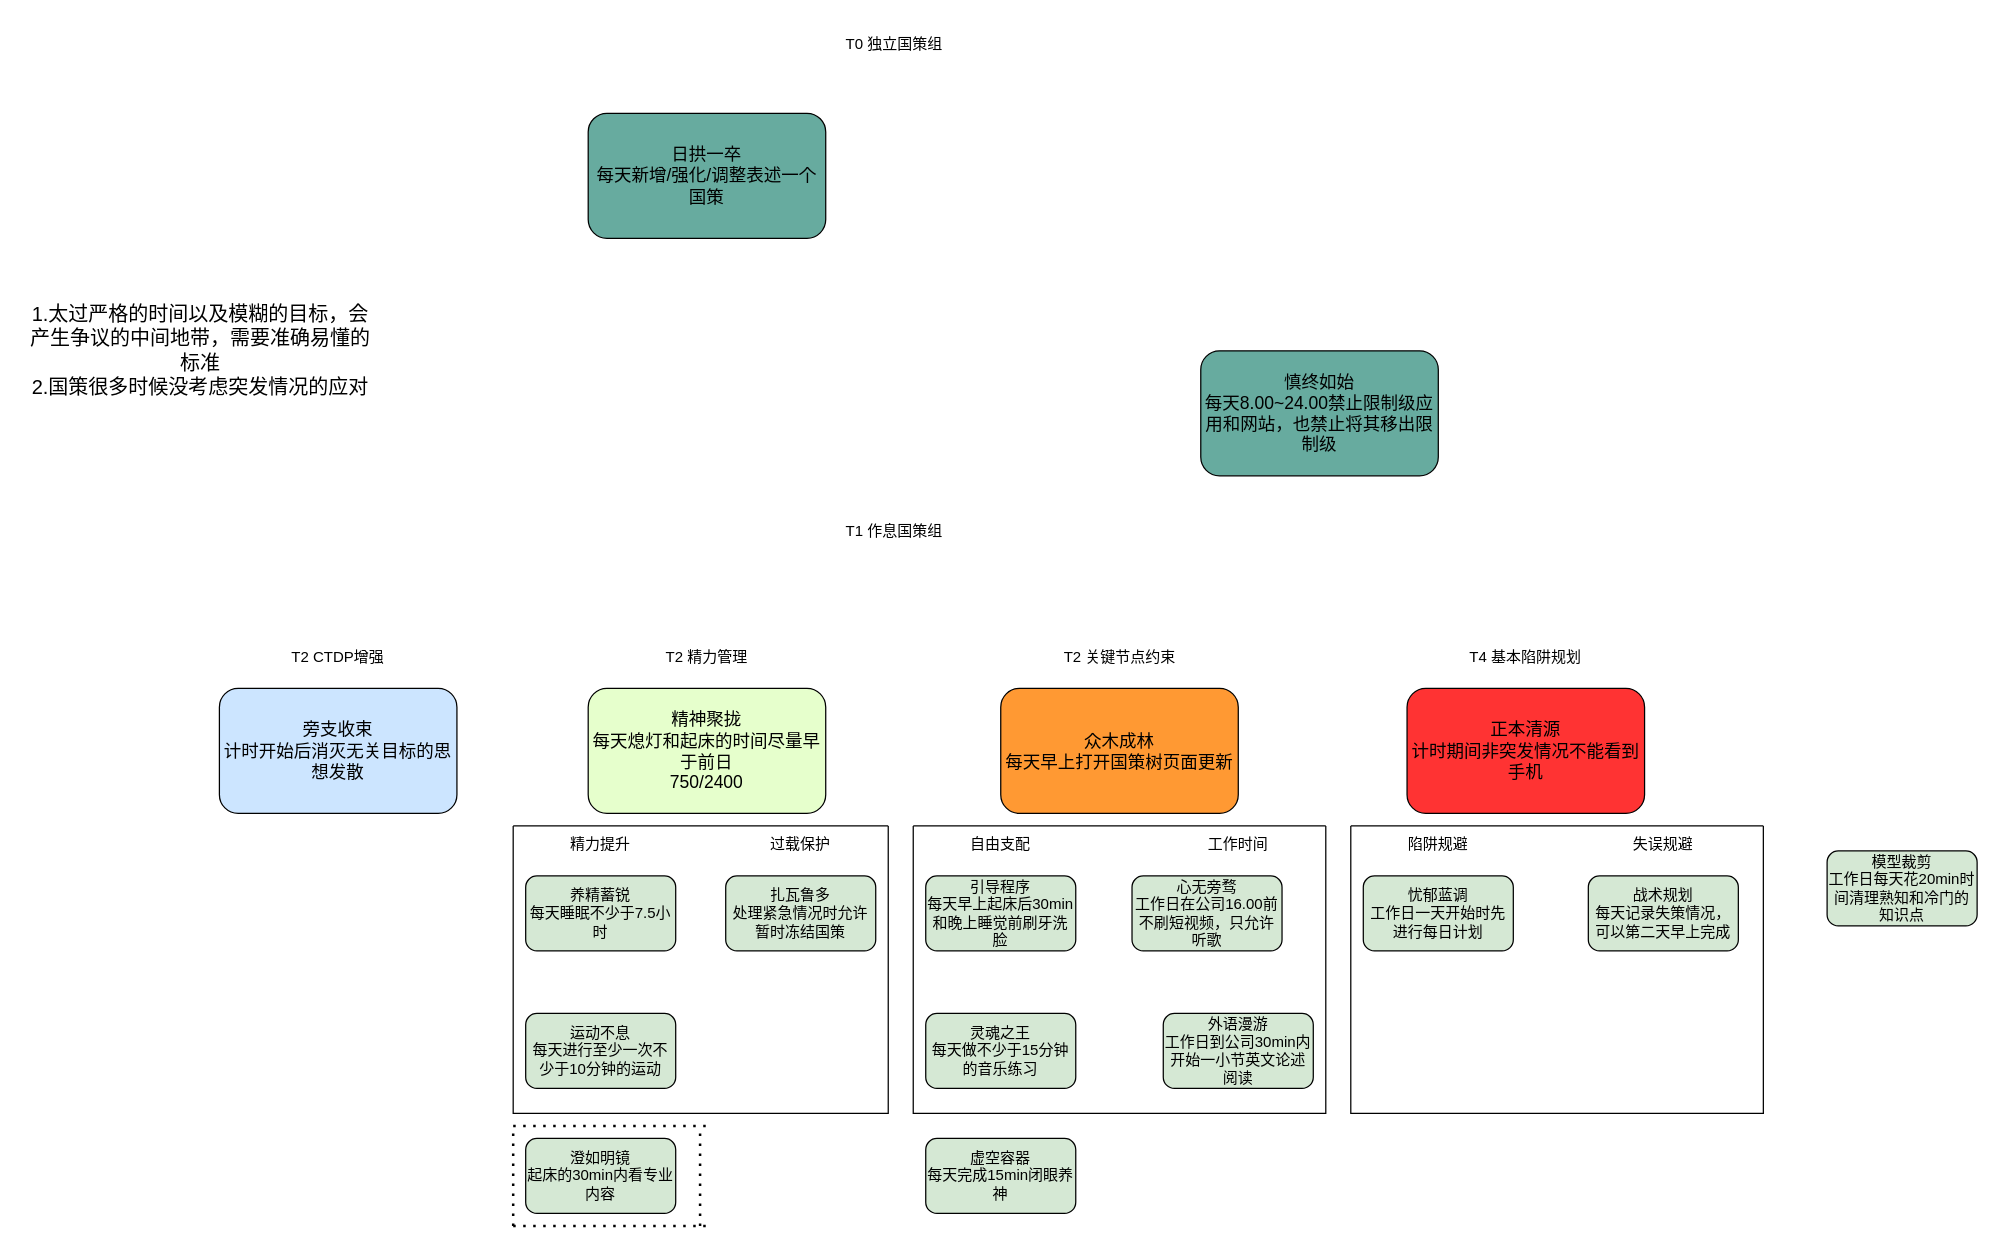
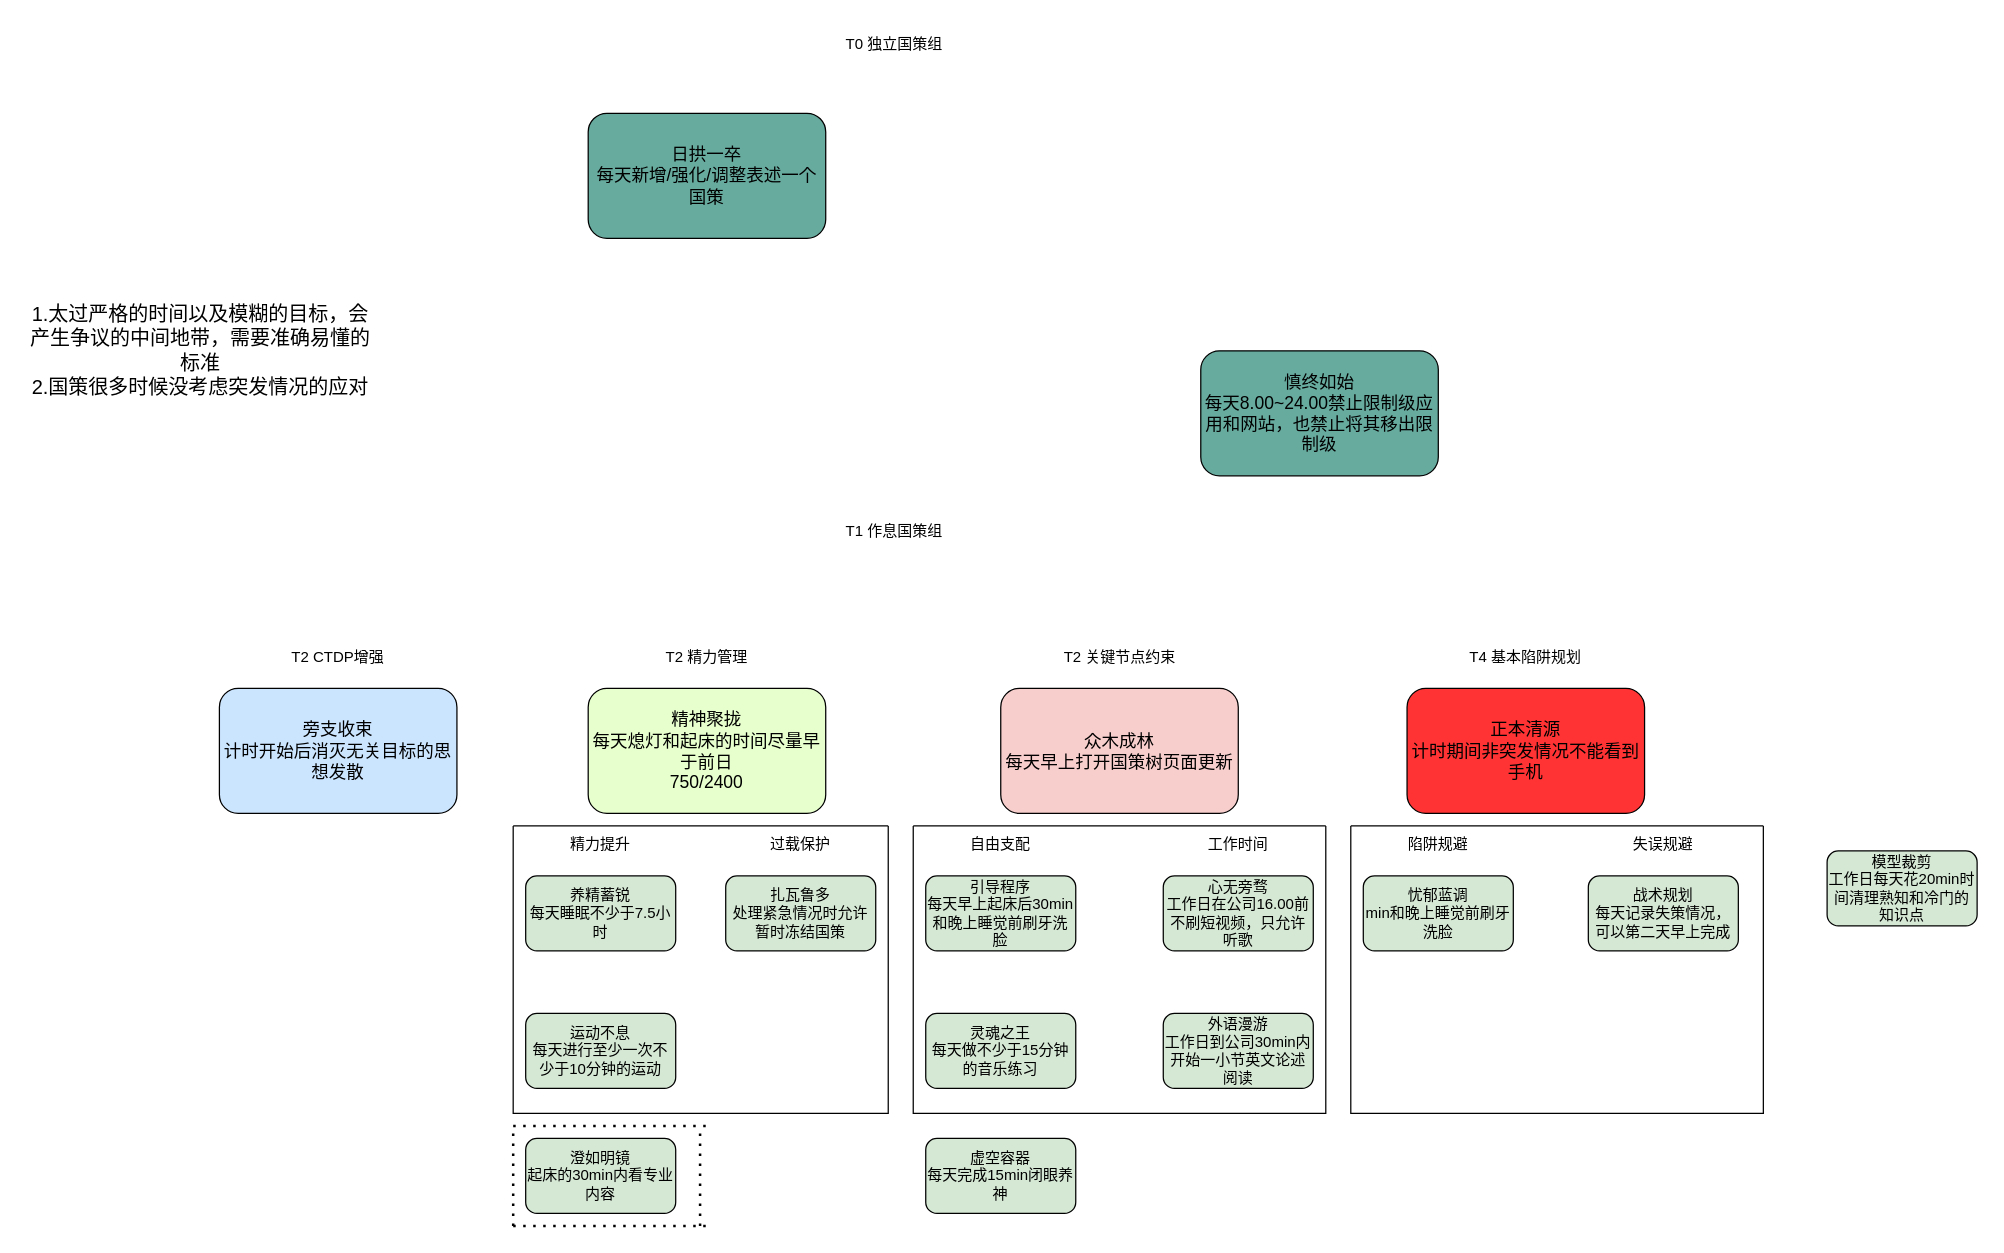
node "众木成林 每天早上打开国策树页面更新": fillcolor #ff9933 -> #f8cecc
node "心无旁骛 工作日在公司16.00前不刷短视频，只允许听歌": moved (1207, 913) -> (1238, 913)
node "忧郁蓝调 工作日一天开始时先进行每日计划": label "忧郁蓝调 工作日一天开始时先进行每日计划" -> "忧郁蓝调 min和晚上睡觉前刷牙洗脸"
